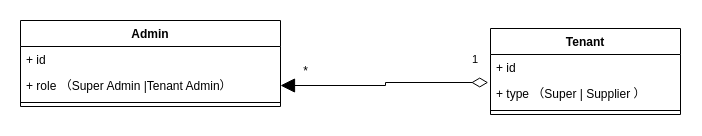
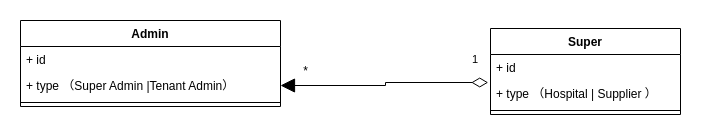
node "Tenant": label "Tenant" -> "Super"
node "+ role （Super Admin |Tenant Admin）": label "+ role （Super Admin |Tenant Admin）" -> "+ type （Super Admin |Tenant Admin）"
node "+ type （Super | Supplier ）": label "+ type （Super | Supplier ）" -> "+ type （Hospital | Supplier ）"
